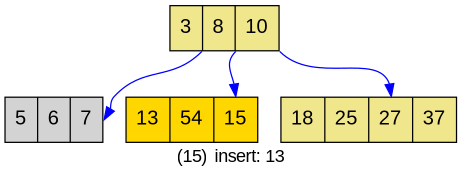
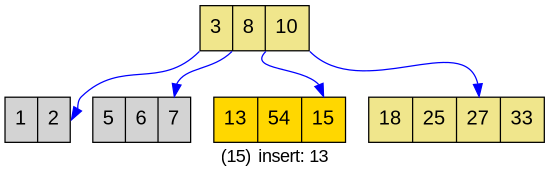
node "18": text "37" -> "33"
node "1": added
